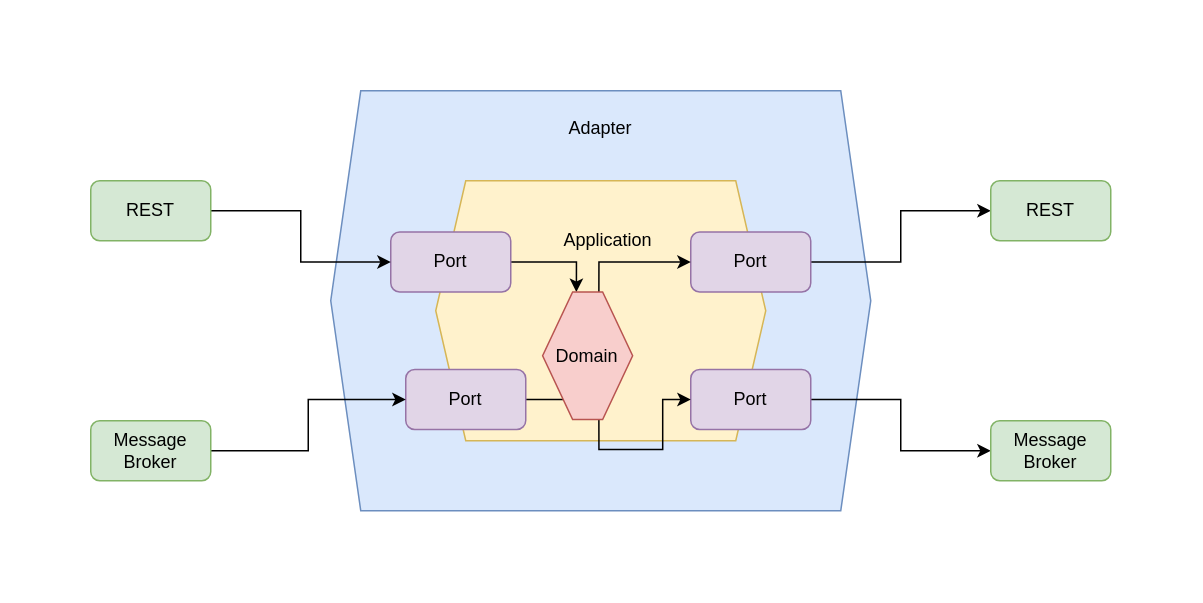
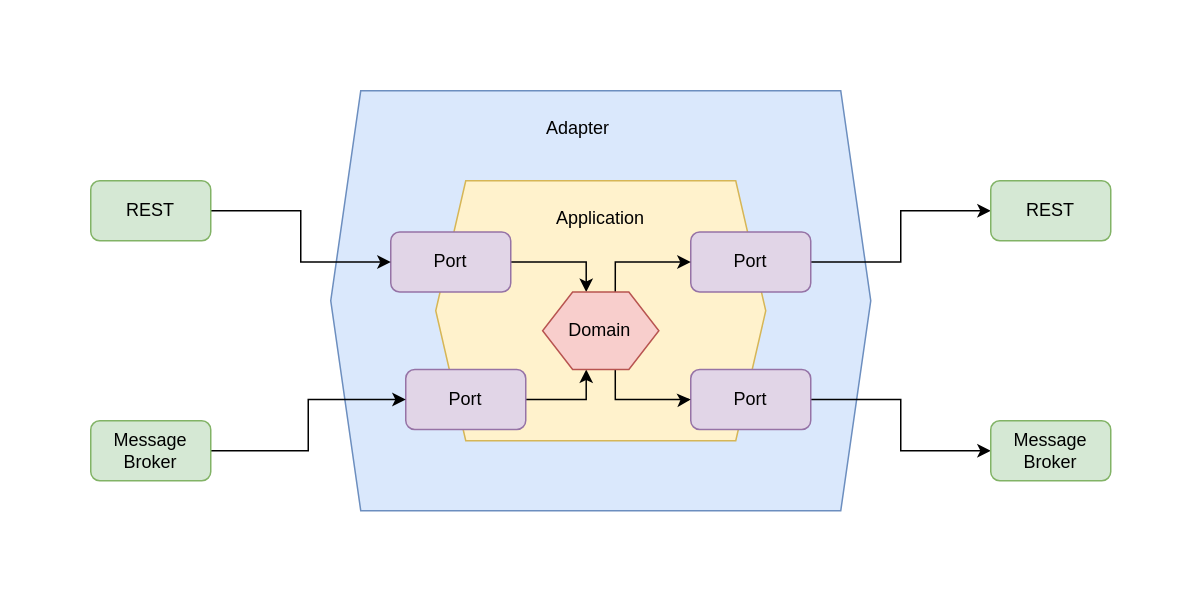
node "Adapter": moved (601, 128) -> (578, 128)
node "Application": moved (608, 241) -> (601, 218)
node "Domain": size 90x128 -> 116x77
